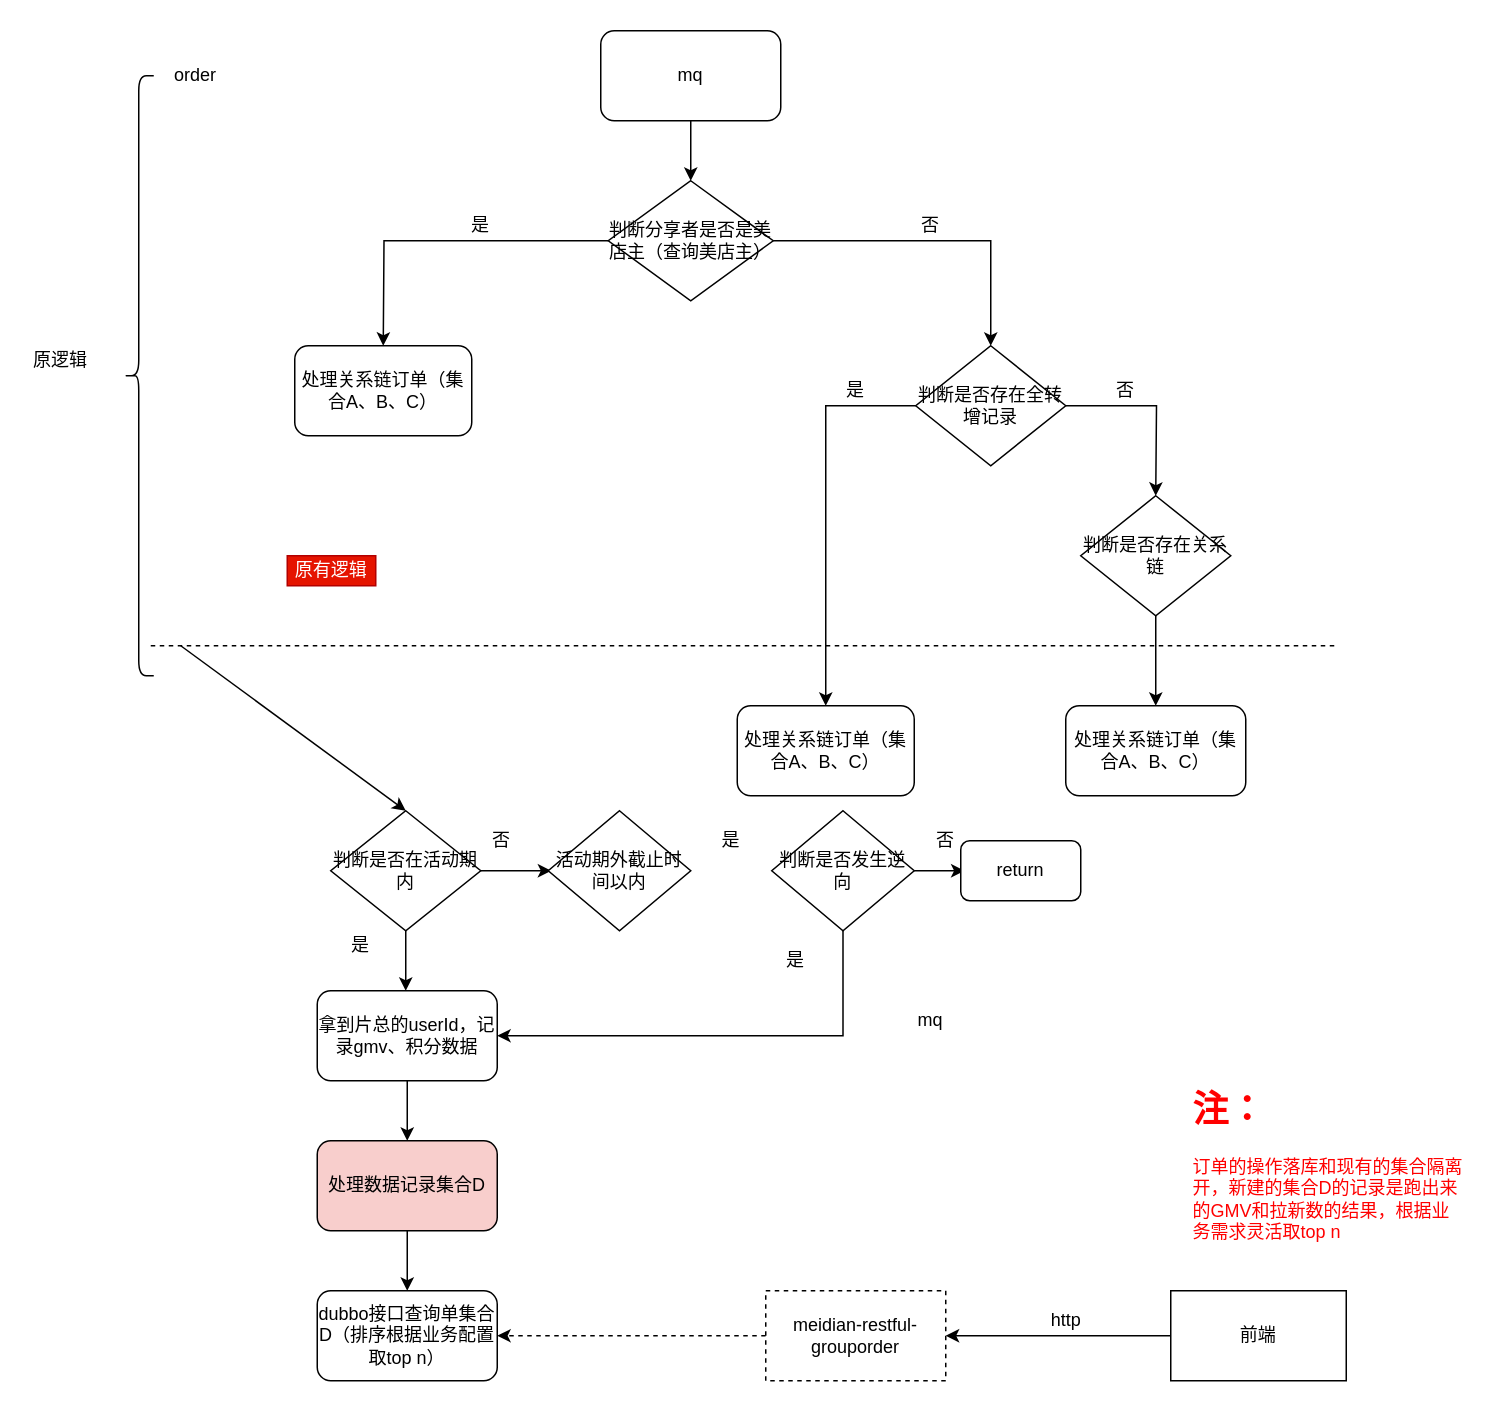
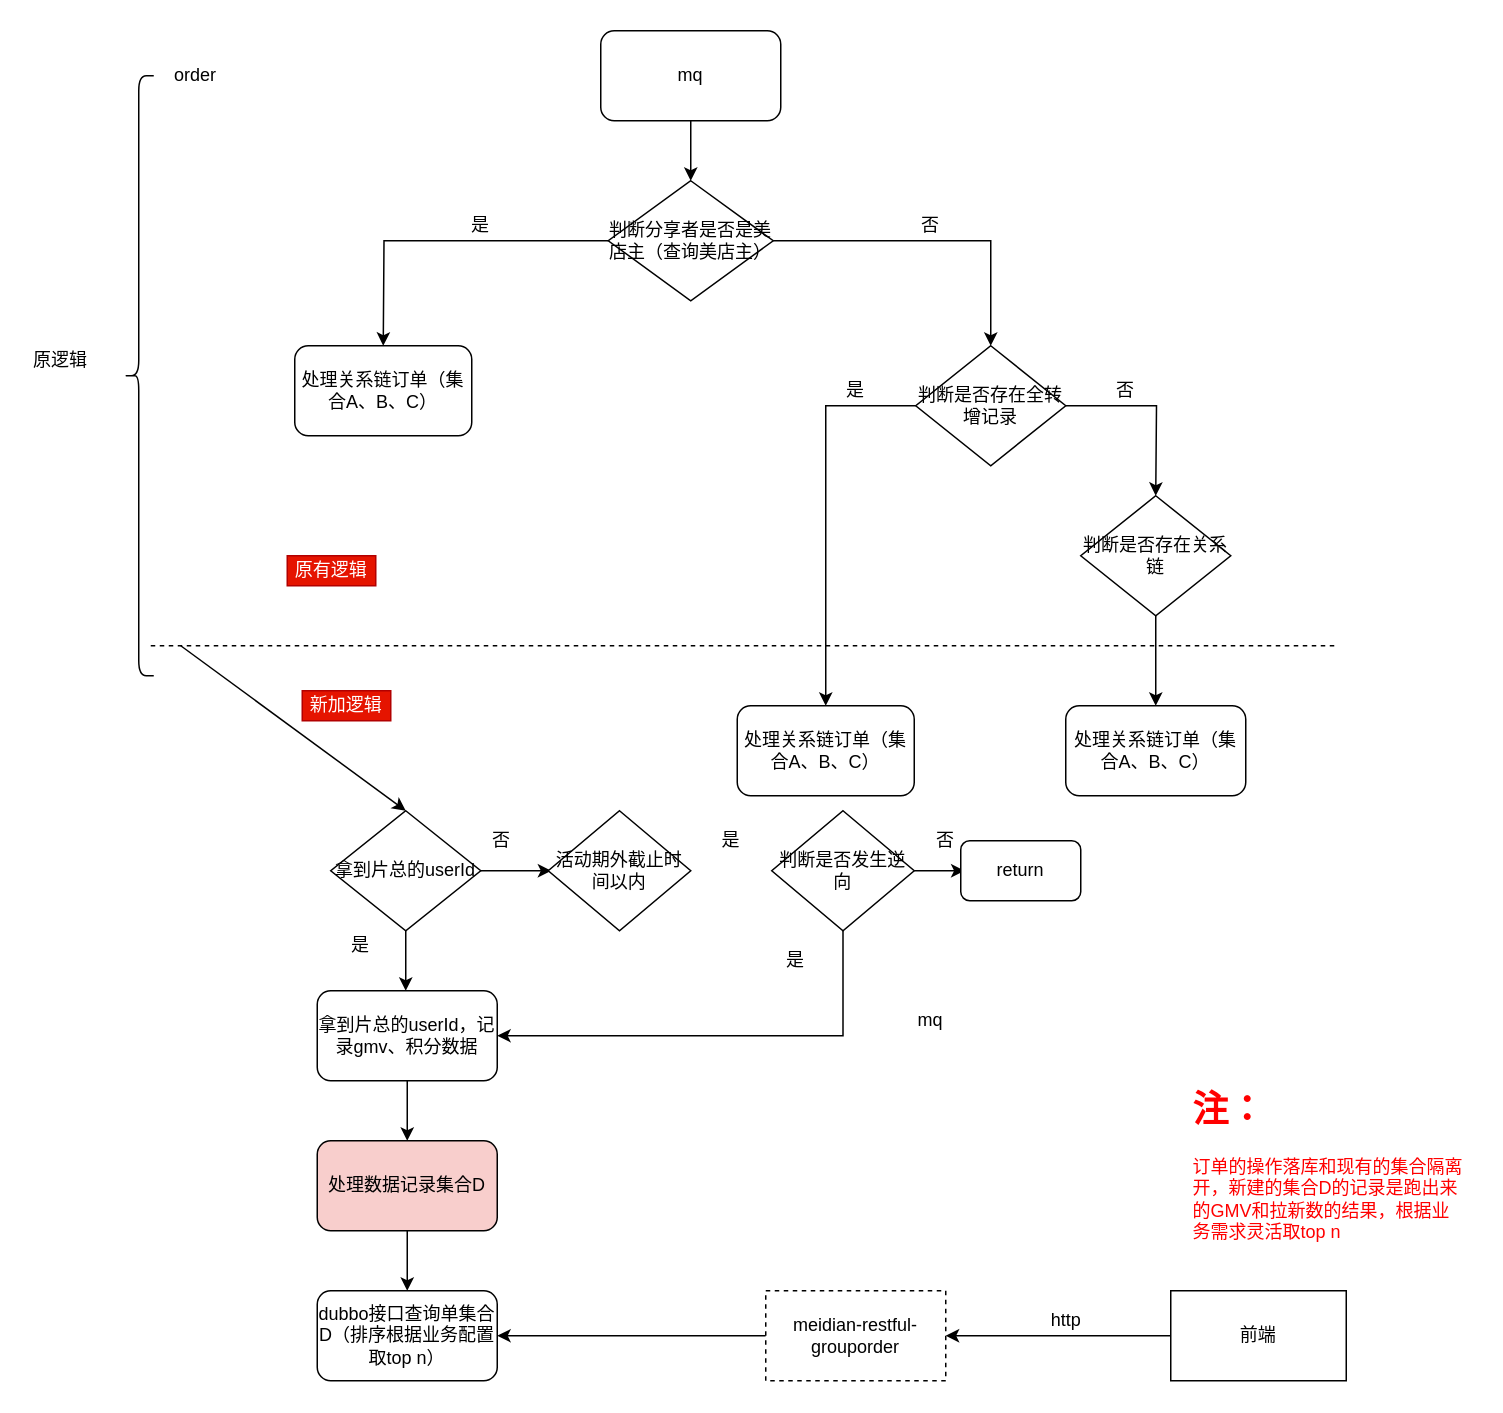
node "新加逻辑": added
node "判断是否在活动期内": label "判断是否在活动期内" -> "拿到片总的userId"
edge "meidian-restful-grouporder" -> "dubbo接口查询单集合D（排序根据业务配置取top n）": style dashed -> solid
